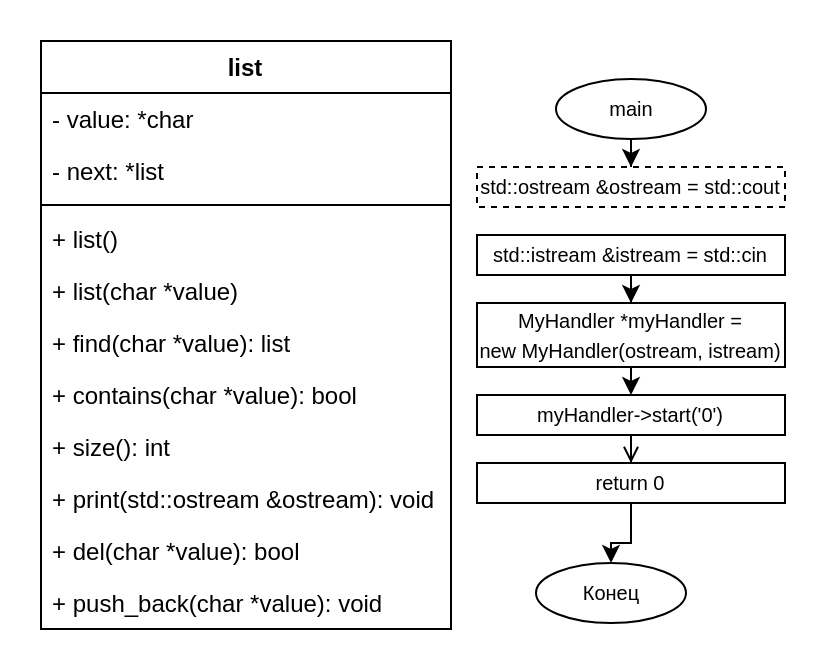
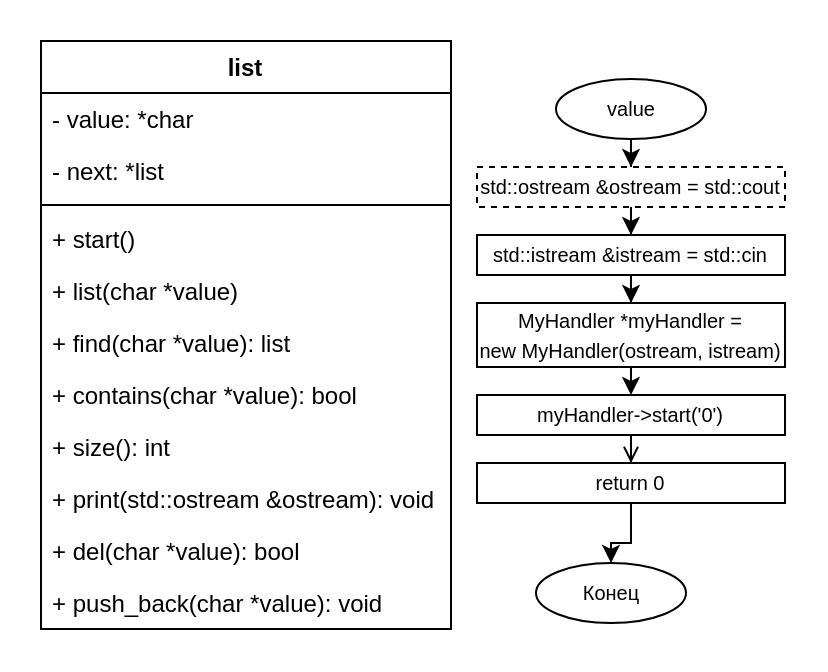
node "main": label "main" -> "value"
edge "std::ostream &ostream = std::cout" -> "std::istream &istream = std::cin": added
node "+ list()": label "+ list()" -> "+ start()"
